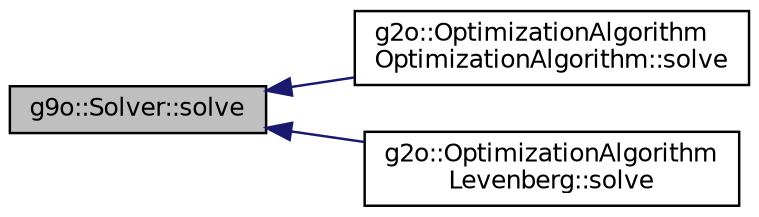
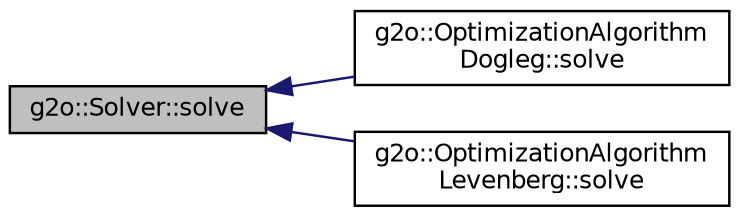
node "g2o::OptimizationAlgorithm OptimizationAlgorithm::solve": label "g2o::OptimizationAlgorithm OptimizationAlgorithm::solve" -> "g2o::OptimizationAlgorithm Dogleg::solve"
node "g9o::Solver::solve": label "g9o::Solver::solve" -> "g2o::Solver::solve"
